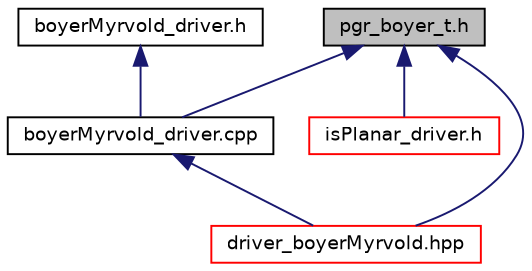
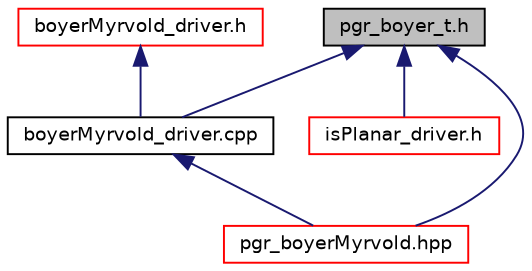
node "boyerMyrvold_driver.h": color black -> red
node "driver_boyerMyrvold.hpp": label "driver_boyerMyrvold.hpp" -> "pgr_boyerMyrvold.hpp"
